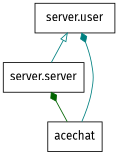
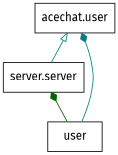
node "server.user": label "server.user" -> "acechat.user"
node "acechat": label "acechat" -> "user"
